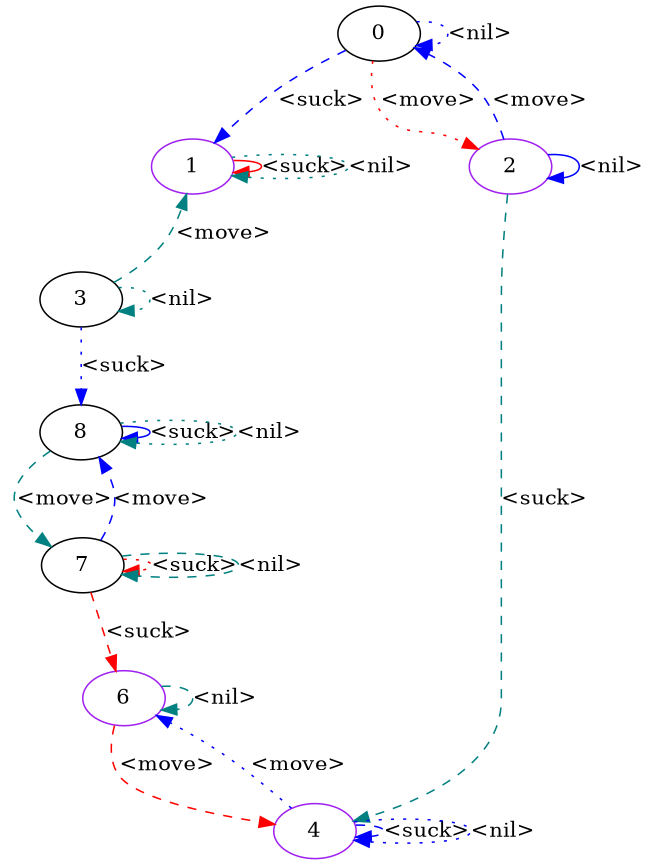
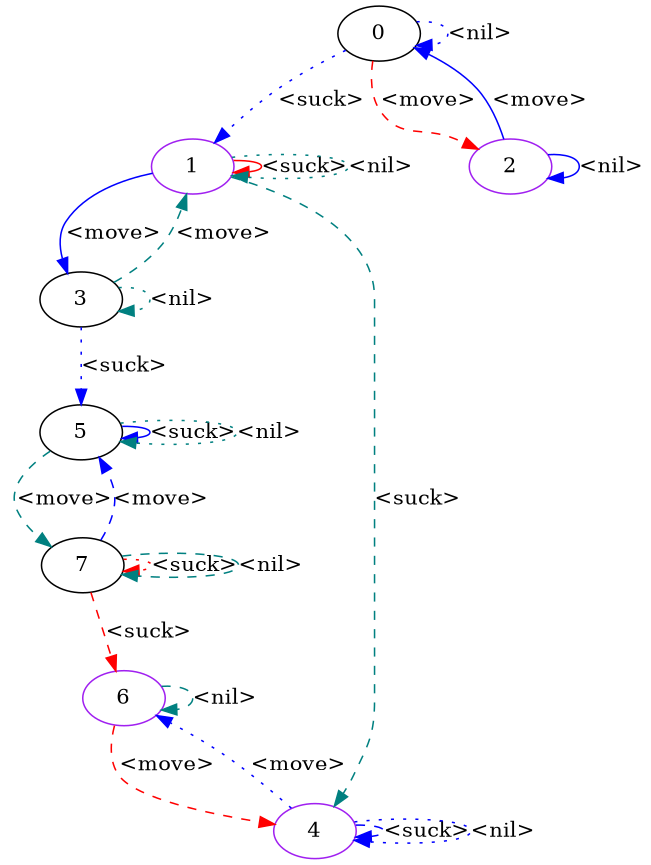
edge "0" -> "1": style dashed -> dotted
edge "2" -> "0": style dashed -> solid
edge "0" -> "2": style dotted -> dashed
edge "1" -> "3": added, label "<move>"
node "8": label "8" -> "5"
edge "2" -> "4": now "1" -> "4"
